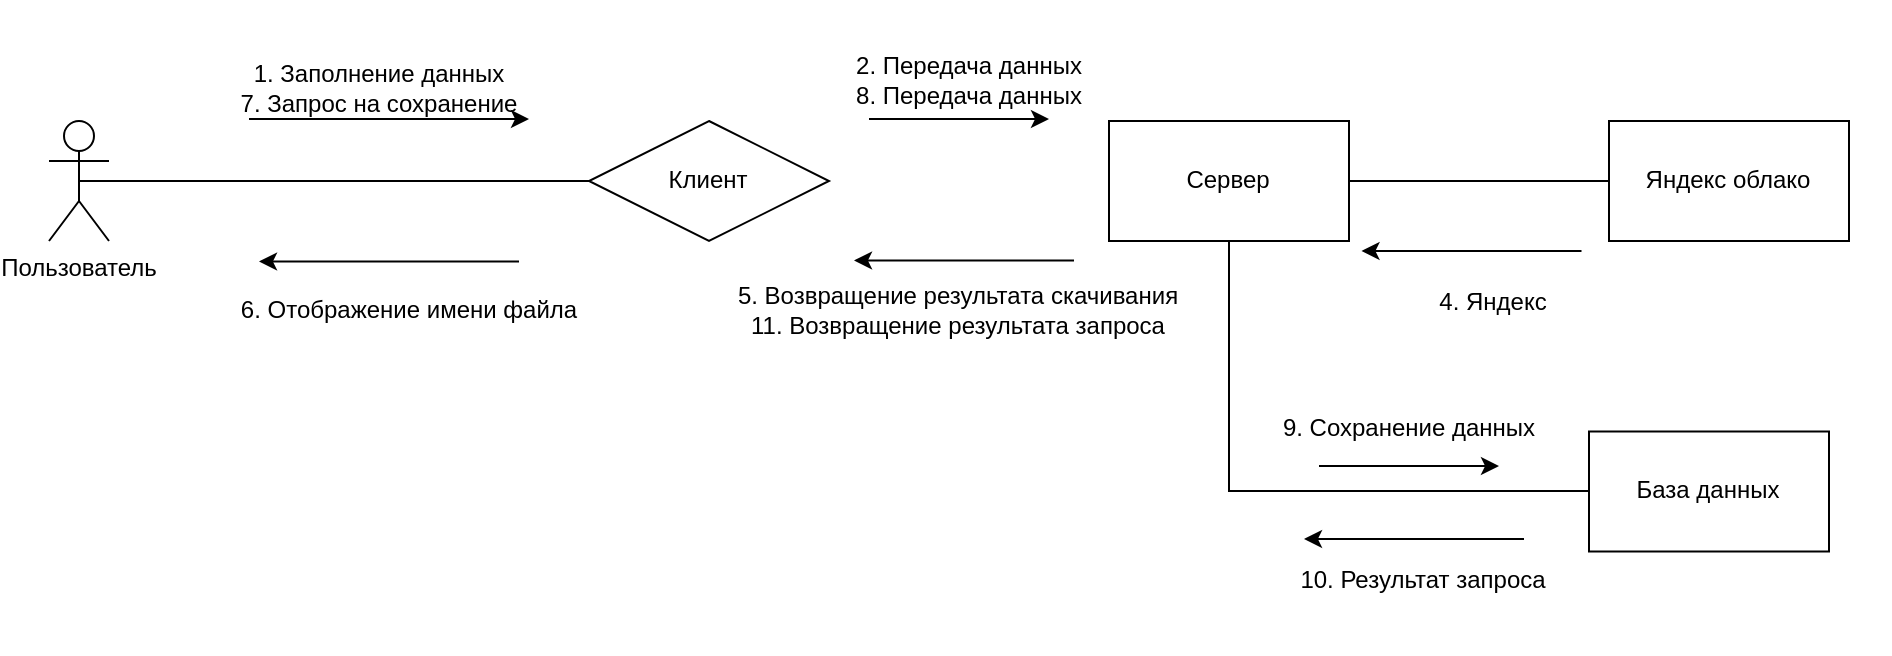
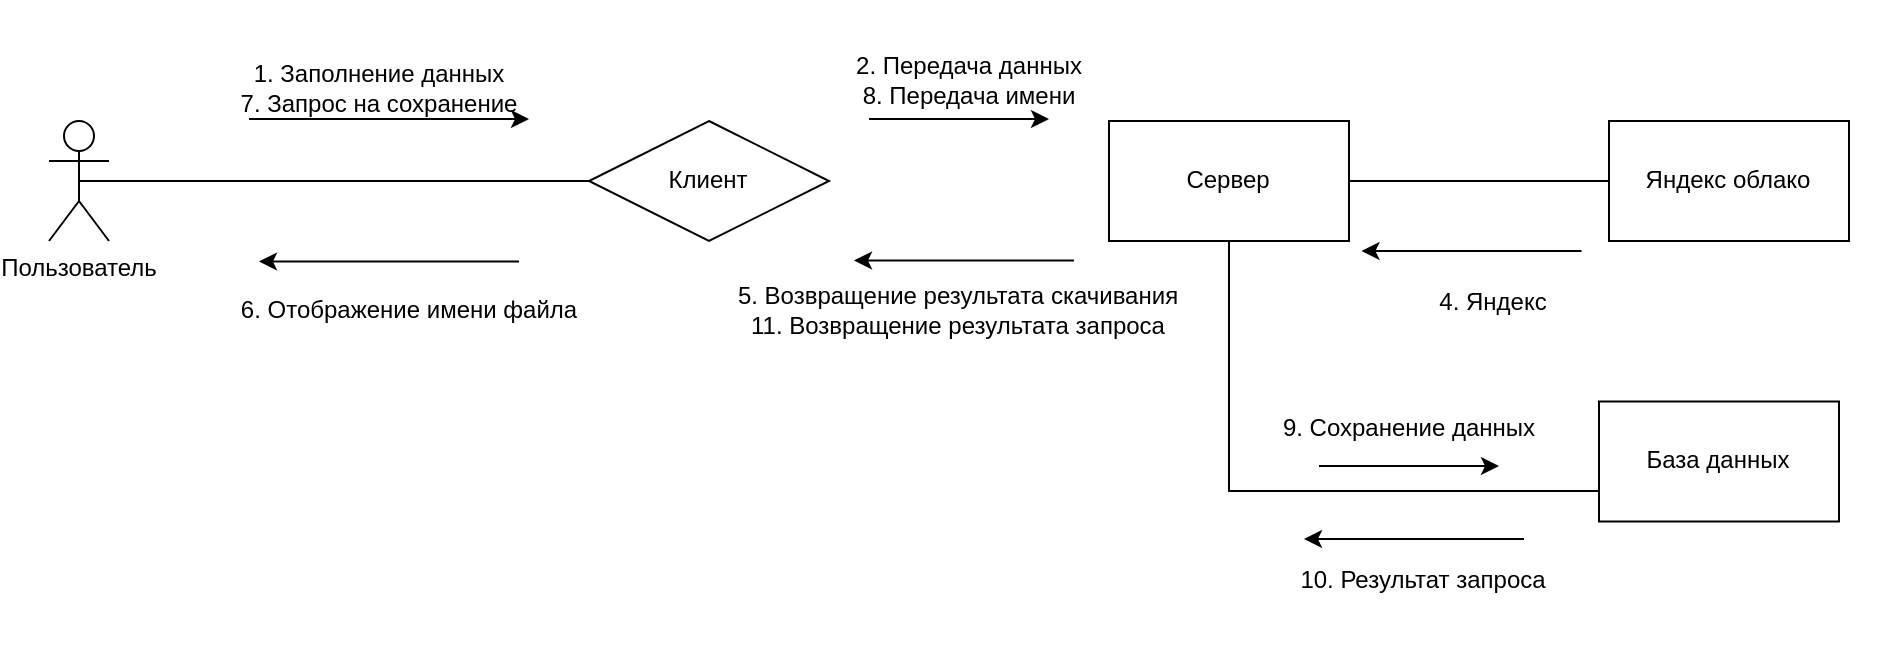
node "2. Передача данных 8. Передача данных": label "2. Передача данных 8. Передача данных" -> "2. Передача данных 8. Передача имени"
node "База данных": moved (1709, 492) -> (1719, 462)
